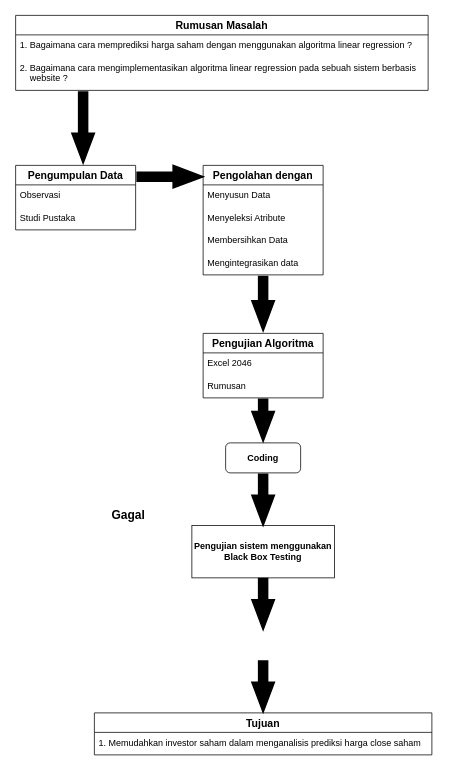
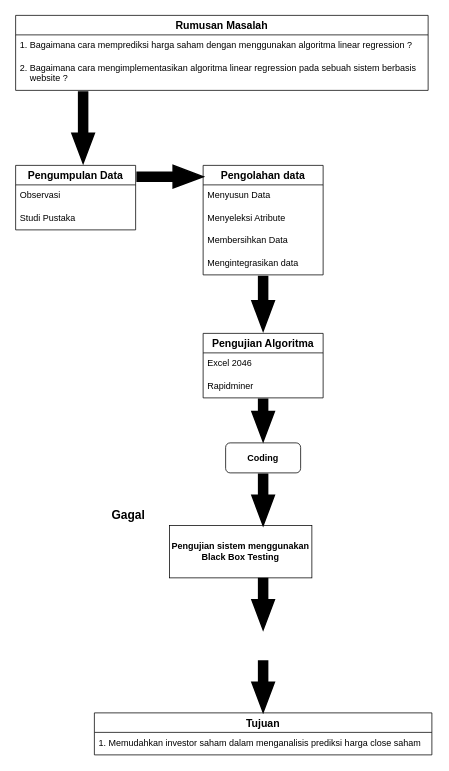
node "Pengolahan dengan": label "Pengolahan dengan" -> "Pengolahan data"
node "Rumusan": label "Rumusan" -> "Rapidminer"
node "Pengujian sistem menggunakan Black Box Testing": moved (263, 552) -> (240, 552)
